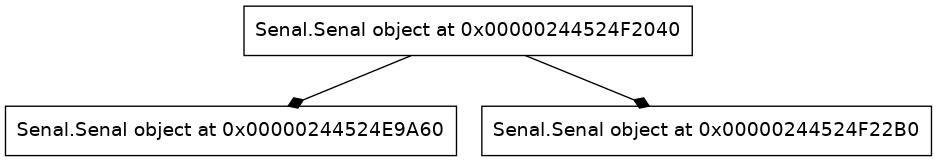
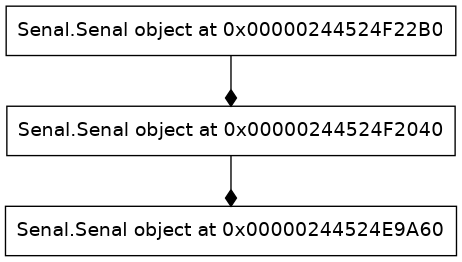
edge "Senal.Senal object at 0x00000244524F2040" -> "Senal.Senal object at 0x00000244524F22B0": reversed
